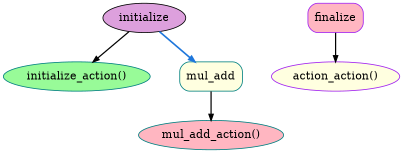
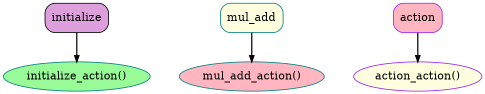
node "initialize": shape ellipse -> box
node "finalize": label "finalize" -> "action"
edge "initialize" -> "mul_add": removed
